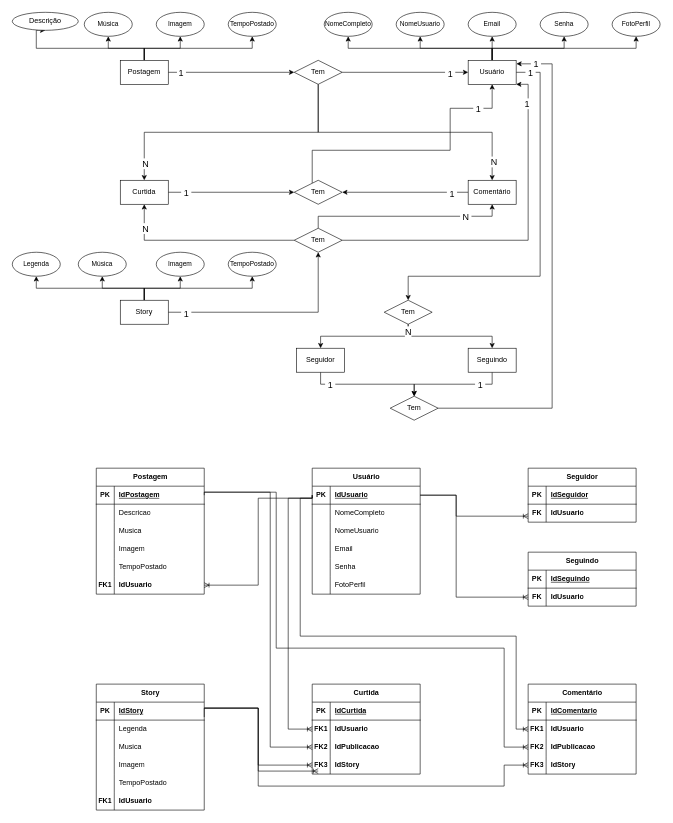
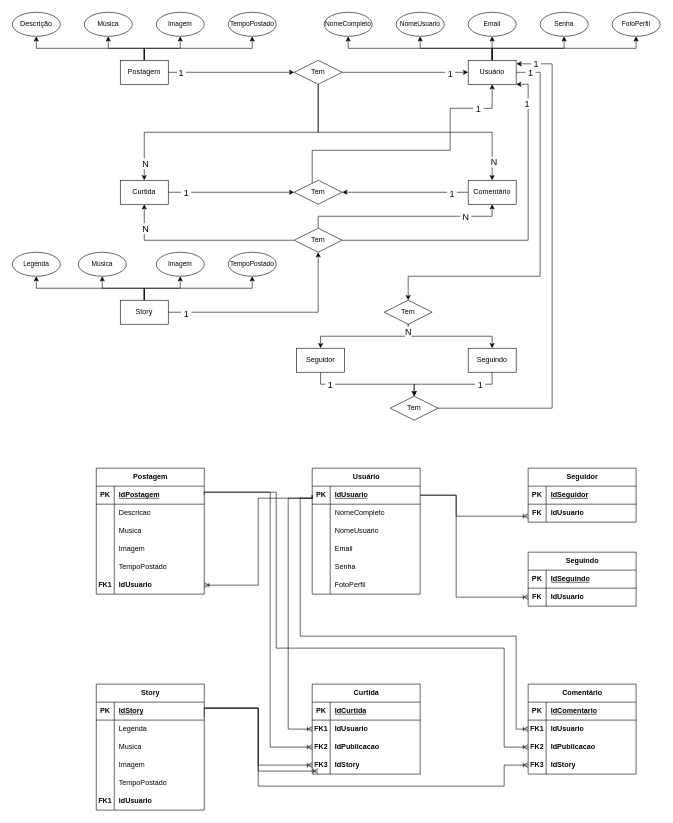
node "Descrição": size 66x18 -> 48x24
